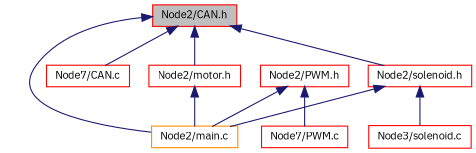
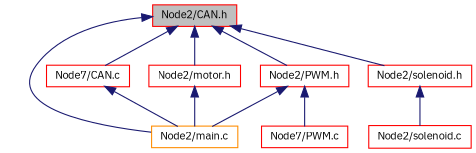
edge "Node2/PWM.h" -> "Node2/CAN.h": added
edge "Node2/main.c" -> "Node2/solenoid.h": now "Node2/main.c" -> "Node7/CAN.c"
node "Node3/solenoid.c": label "Node3/solenoid.c" -> "Node2/solenoid.c"
